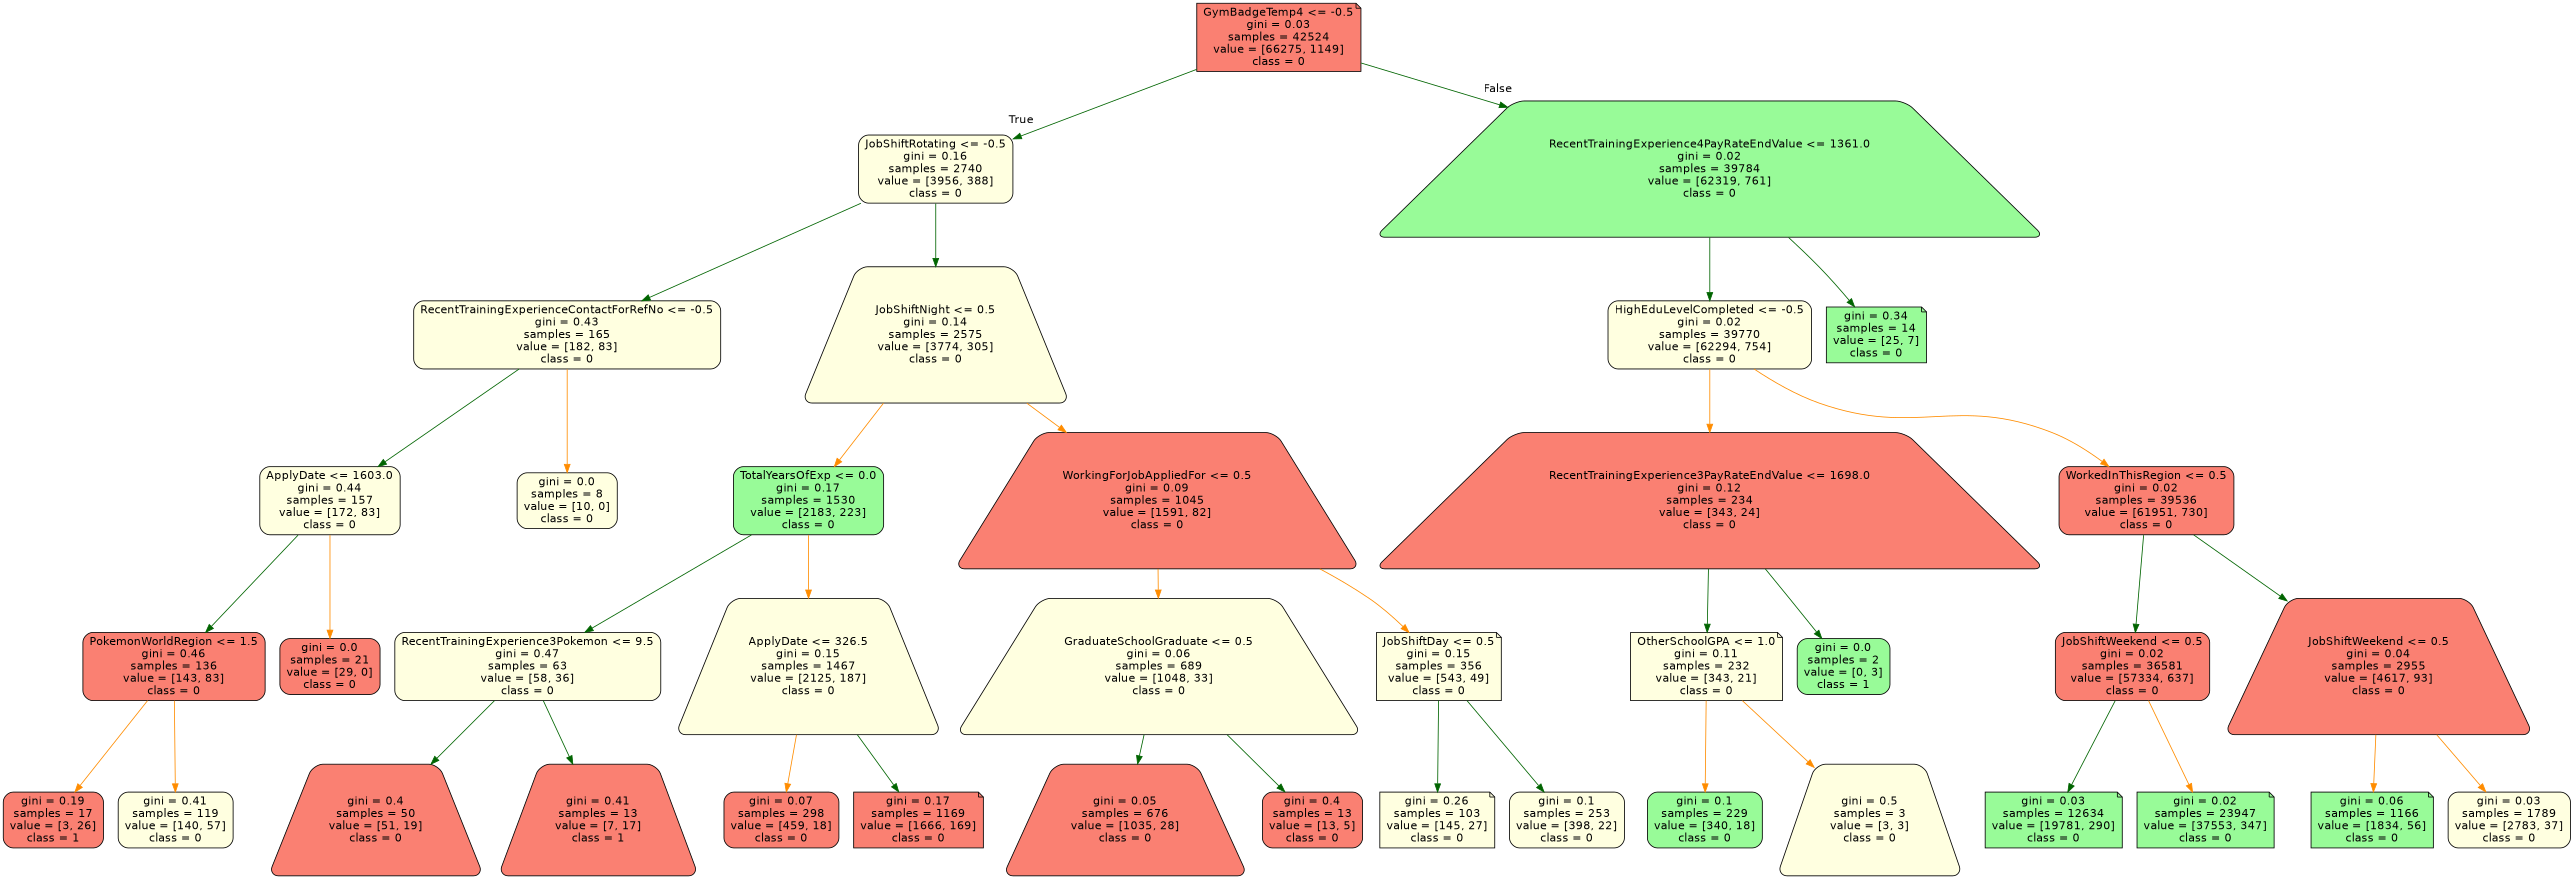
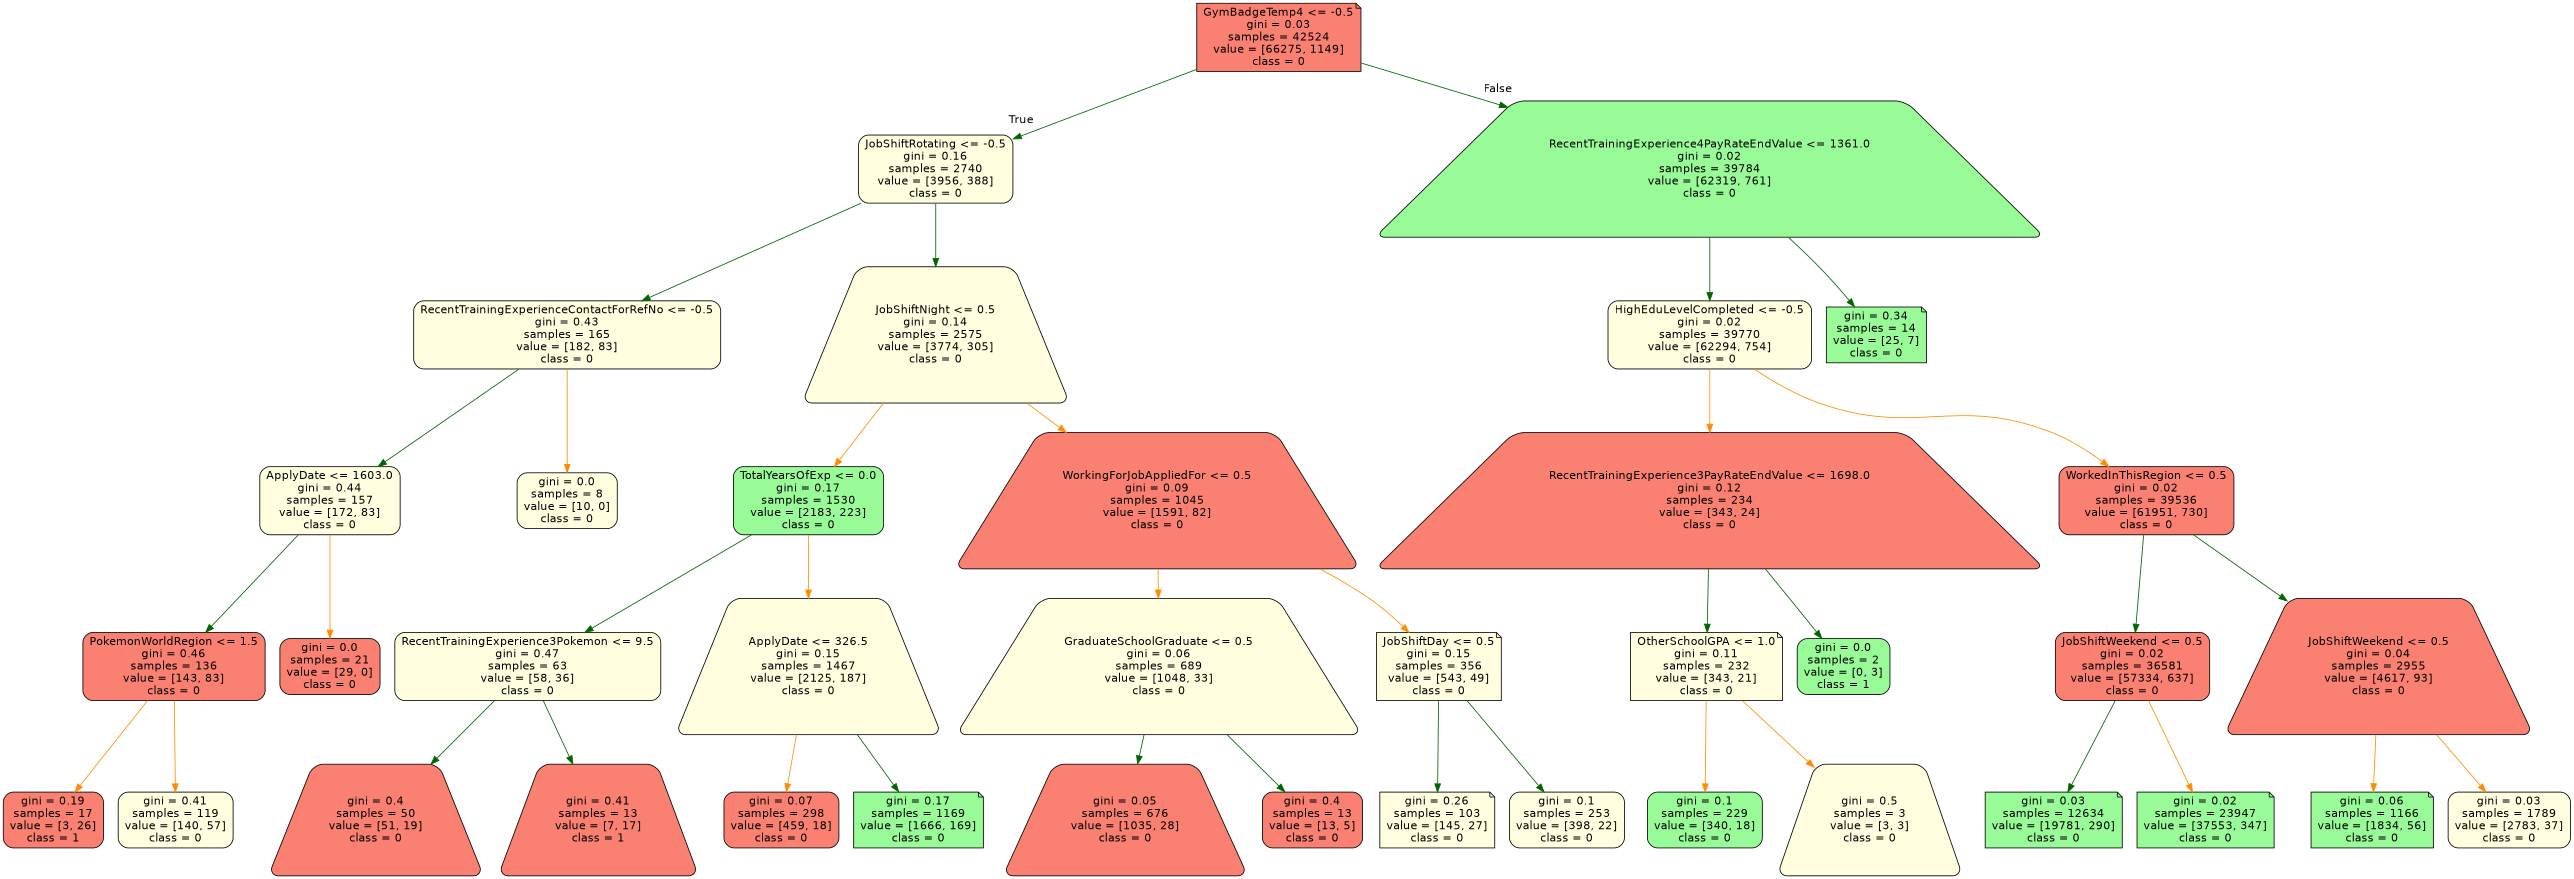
node "gini = 0.17 samples = 1169 value = [1666, 169] class = 0": fillcolor salmon -> palegreen
